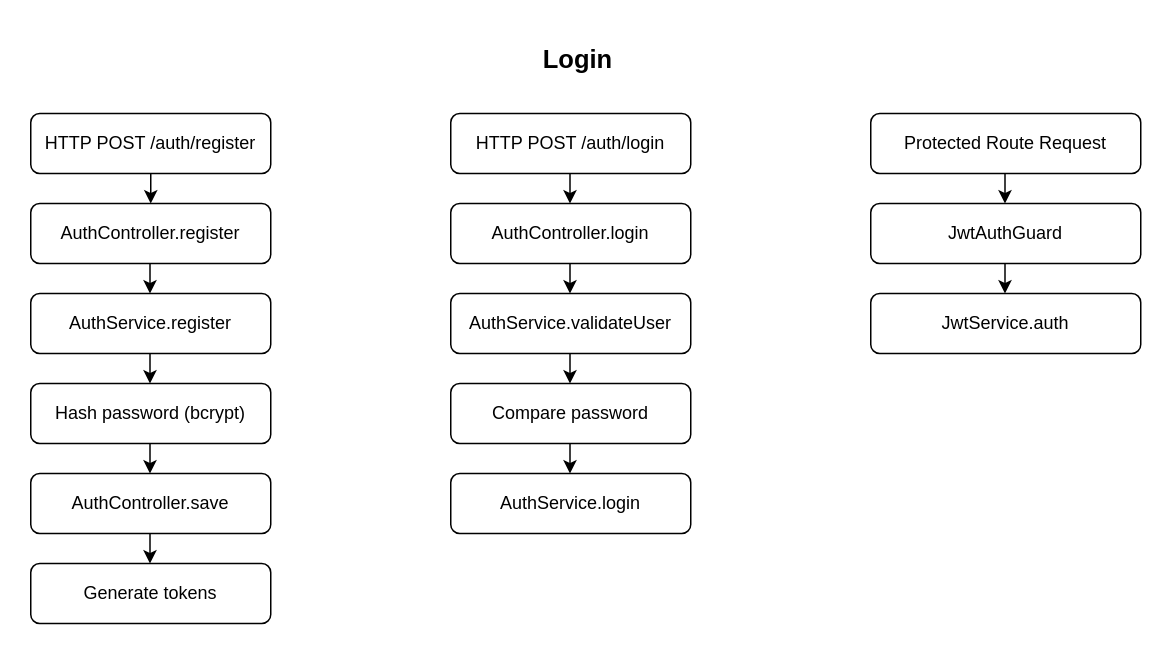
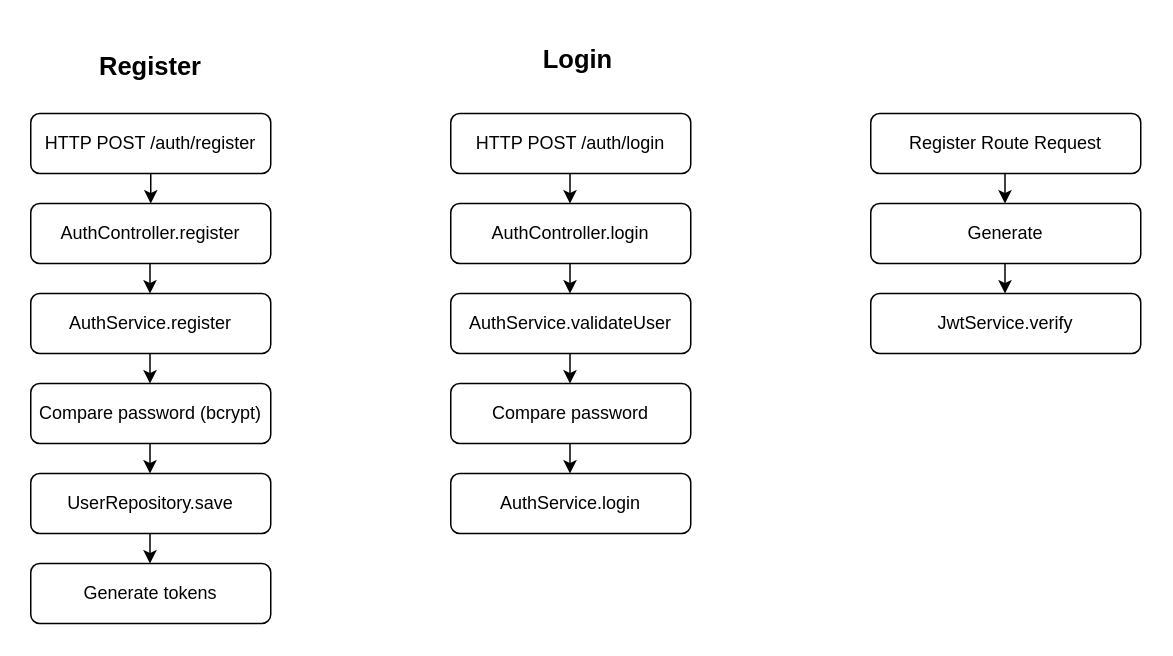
node "Register": added
node "Protected Route Request": label "Protected Route Request" -> "Register Route Request"
node "JwtAuthGuard": label "JwtAuthGuard" -> "Generate"
node "JwtService.auth": label "JwtService.auth" -> "JwtService.verify"
node "Hash password (bcrypt)": label "Hash password (bcrypt)" -> "Compare password (bcrypt)"
node "AuthController.save": label "AuthController.save" -> "UserRepository.save"
